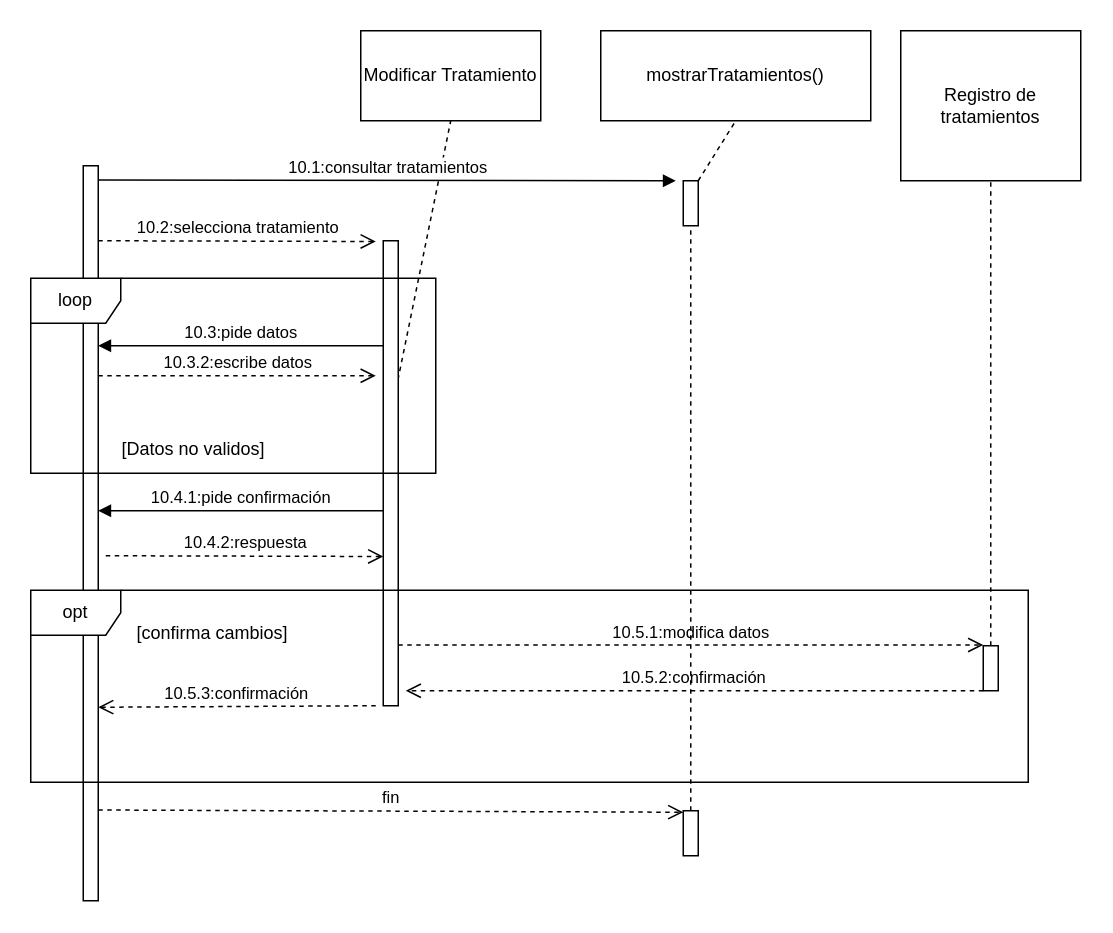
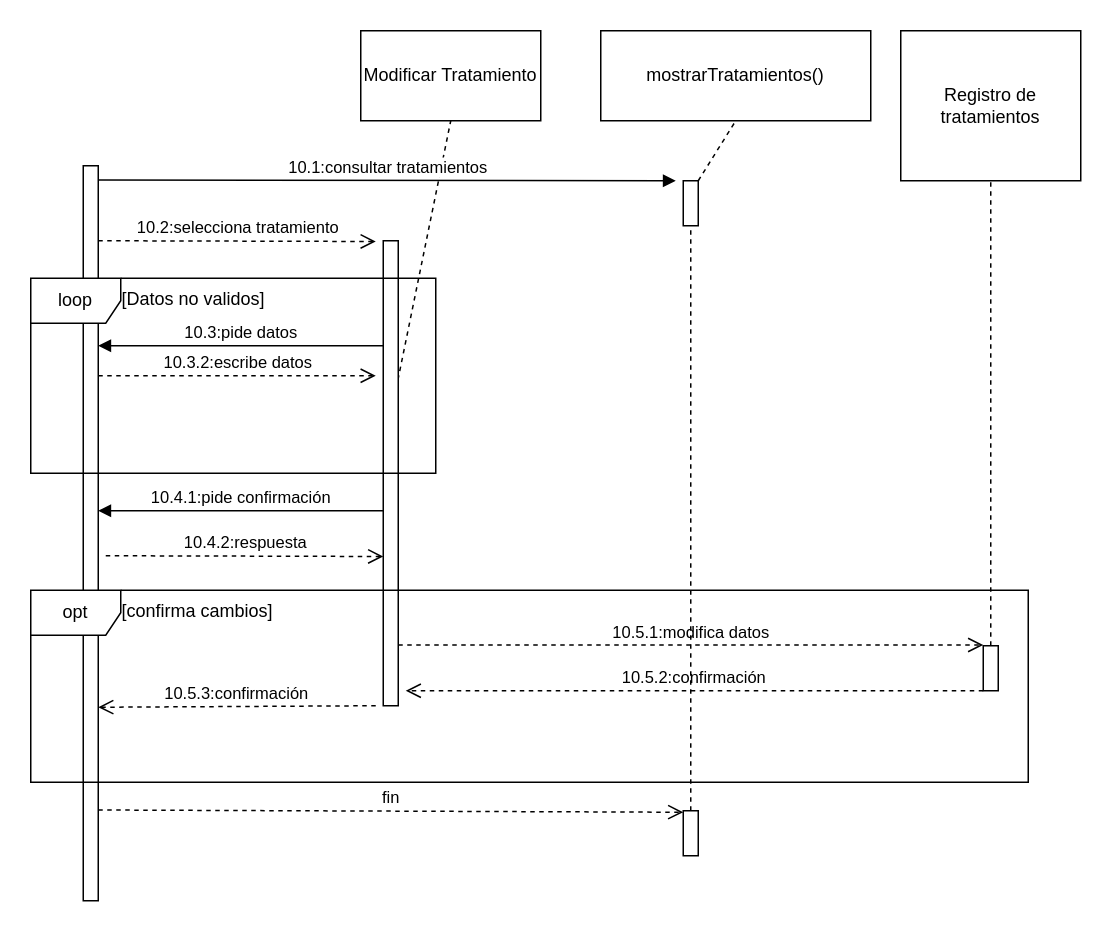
node "[Datos no validos]": moved (192, 448) -> (192, 298)
node "[confirma cambios]": moved (211, 632) -> (196, 610)
